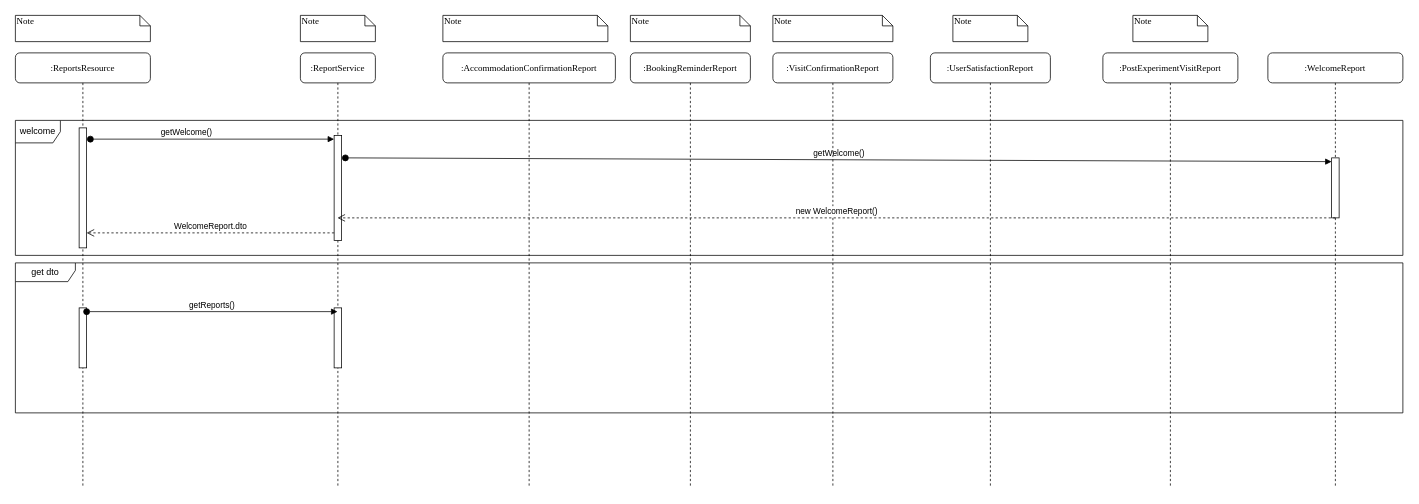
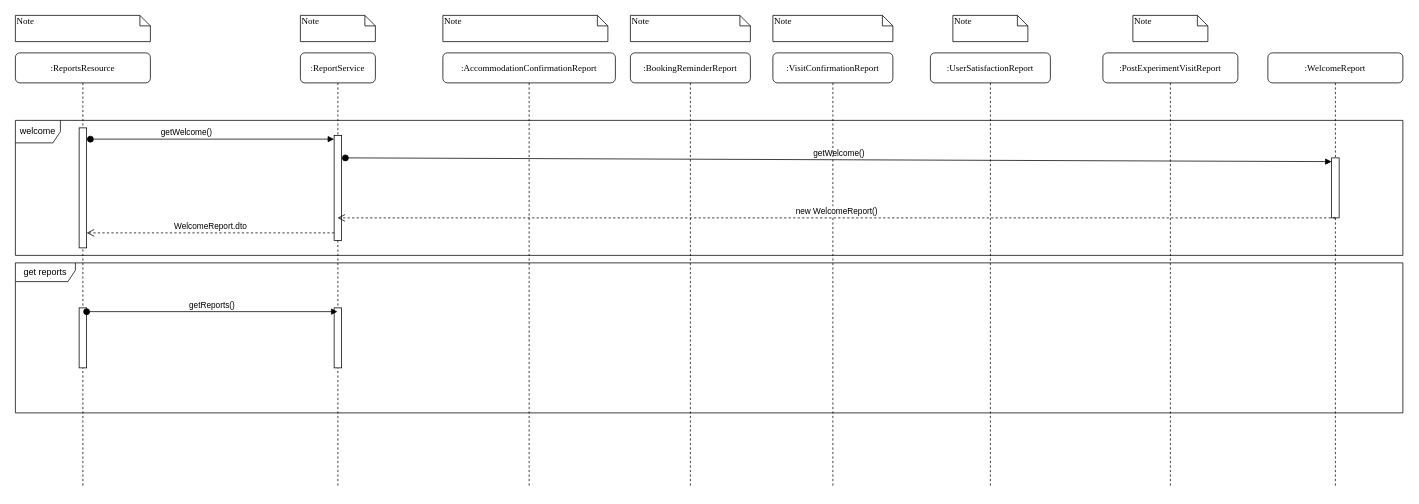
node "get dto": label "get dto" -> "get reports"
